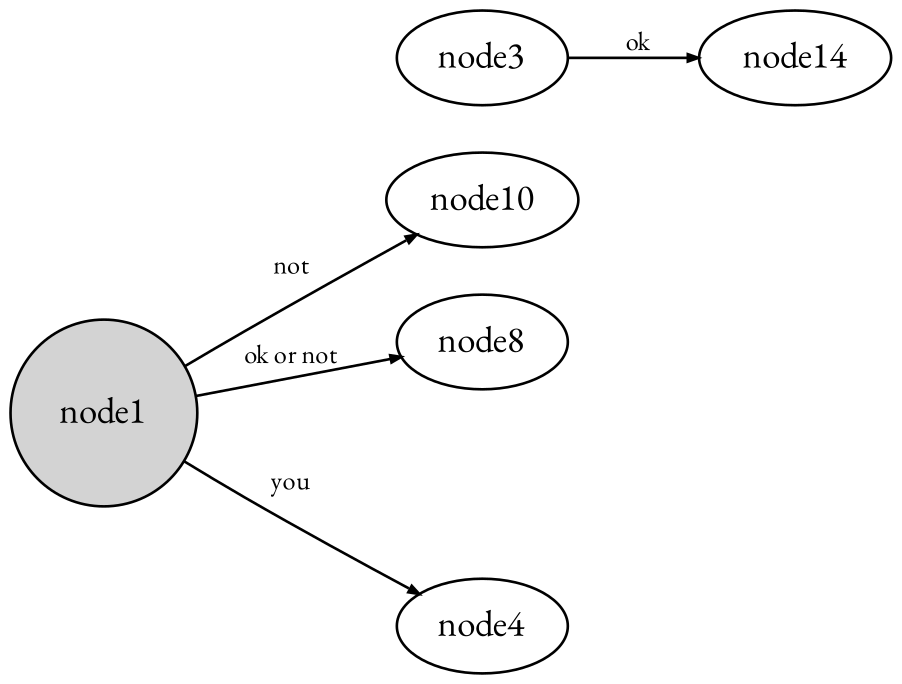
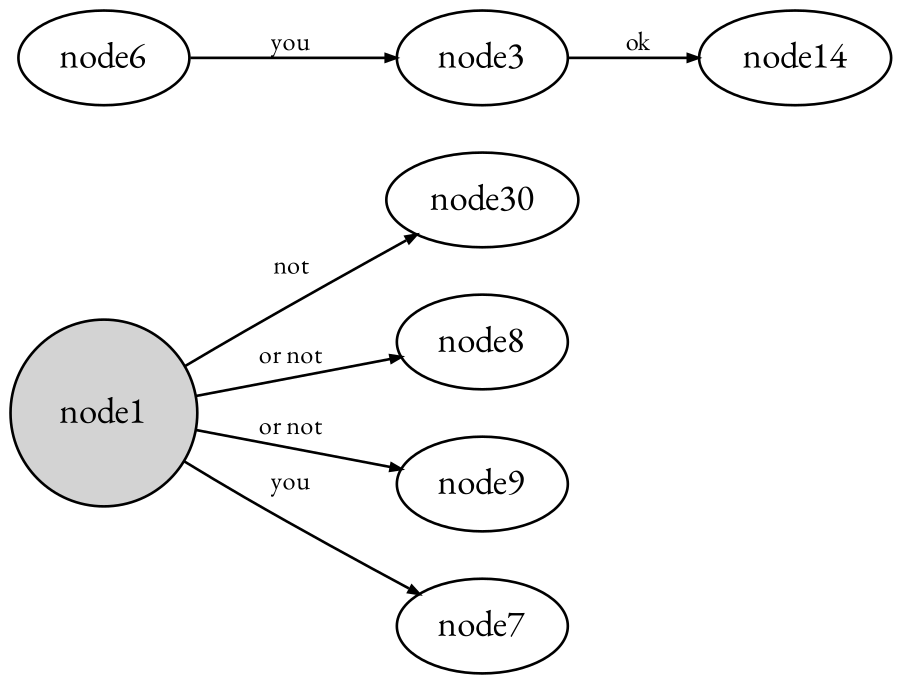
node "node6": added
node "node10": label "node10" -> "node30"
edge "node1" -> "node8": label "ok or not" -> "or not"
node "node9": added
node "node4": label "node4" -> "node7"
